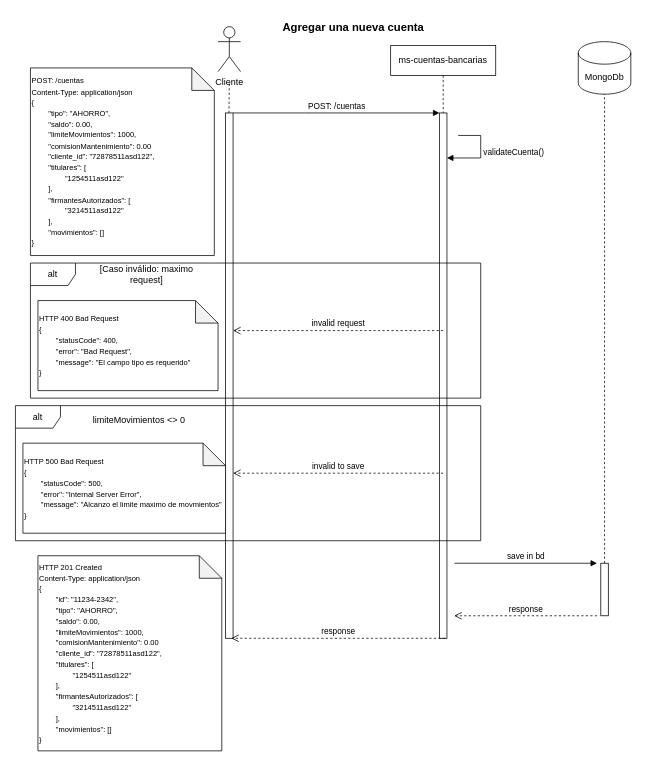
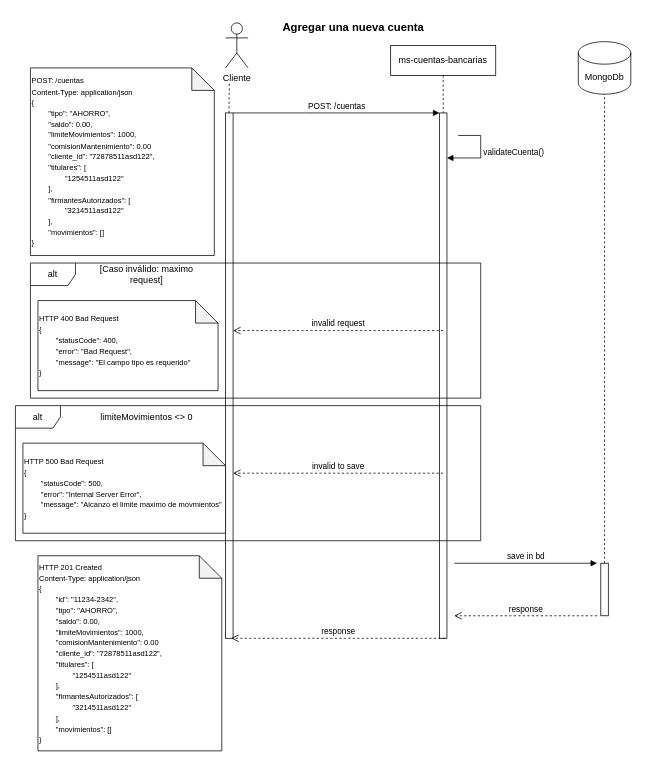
node "Cliente": moved (229, 49) -> (237, 45)
node "limiteMovimientos <> 0": moved (139, 420) -> (147, 417)
